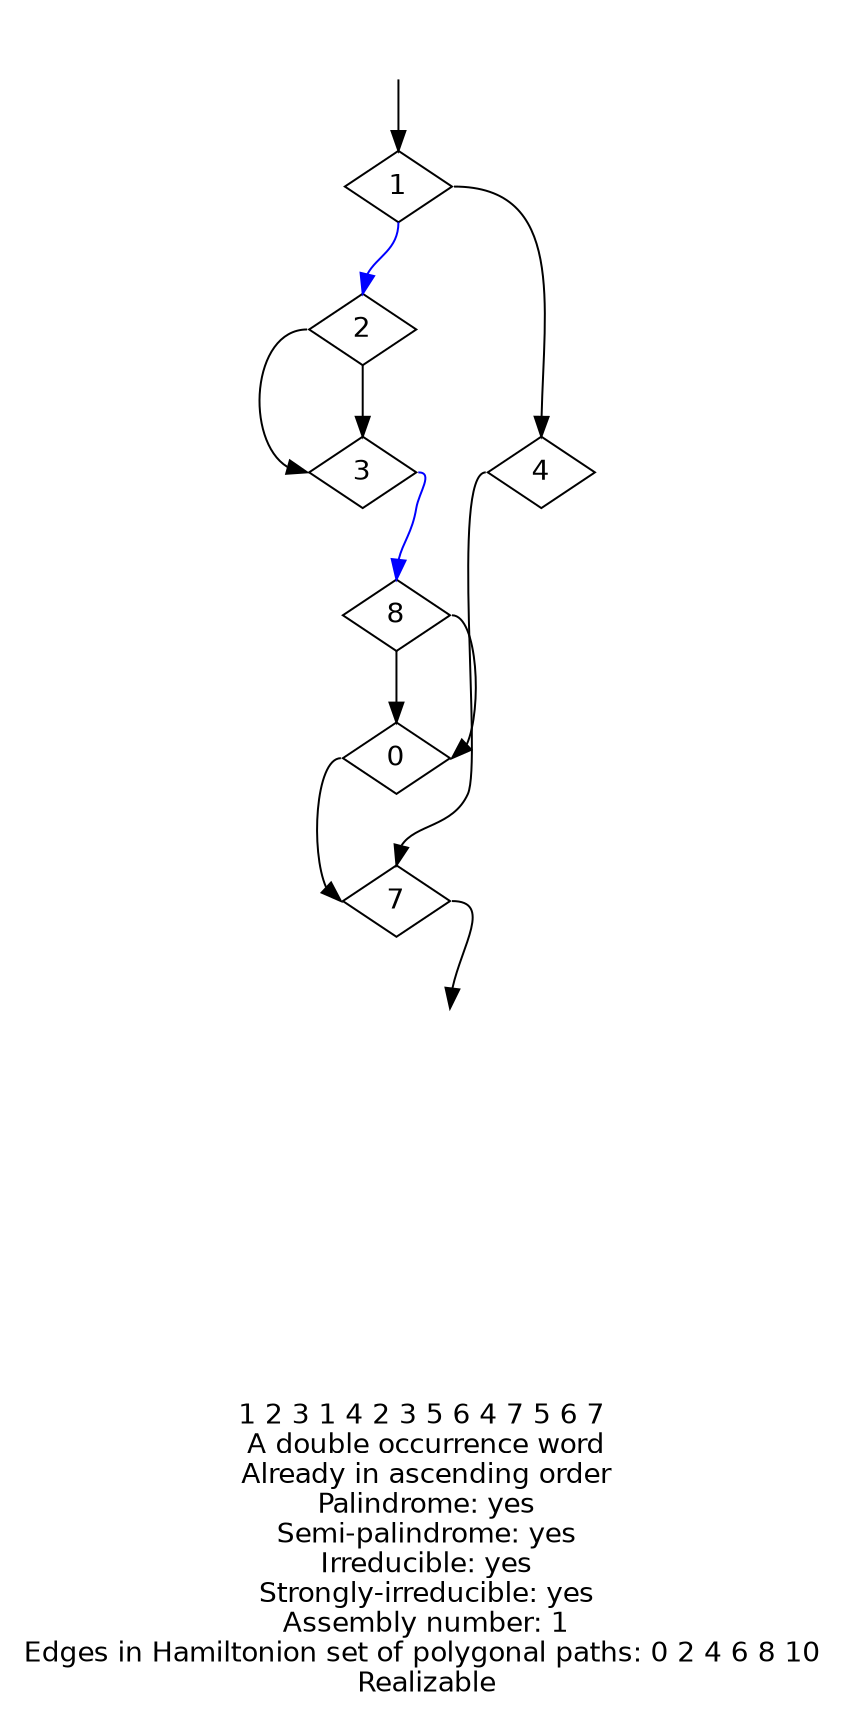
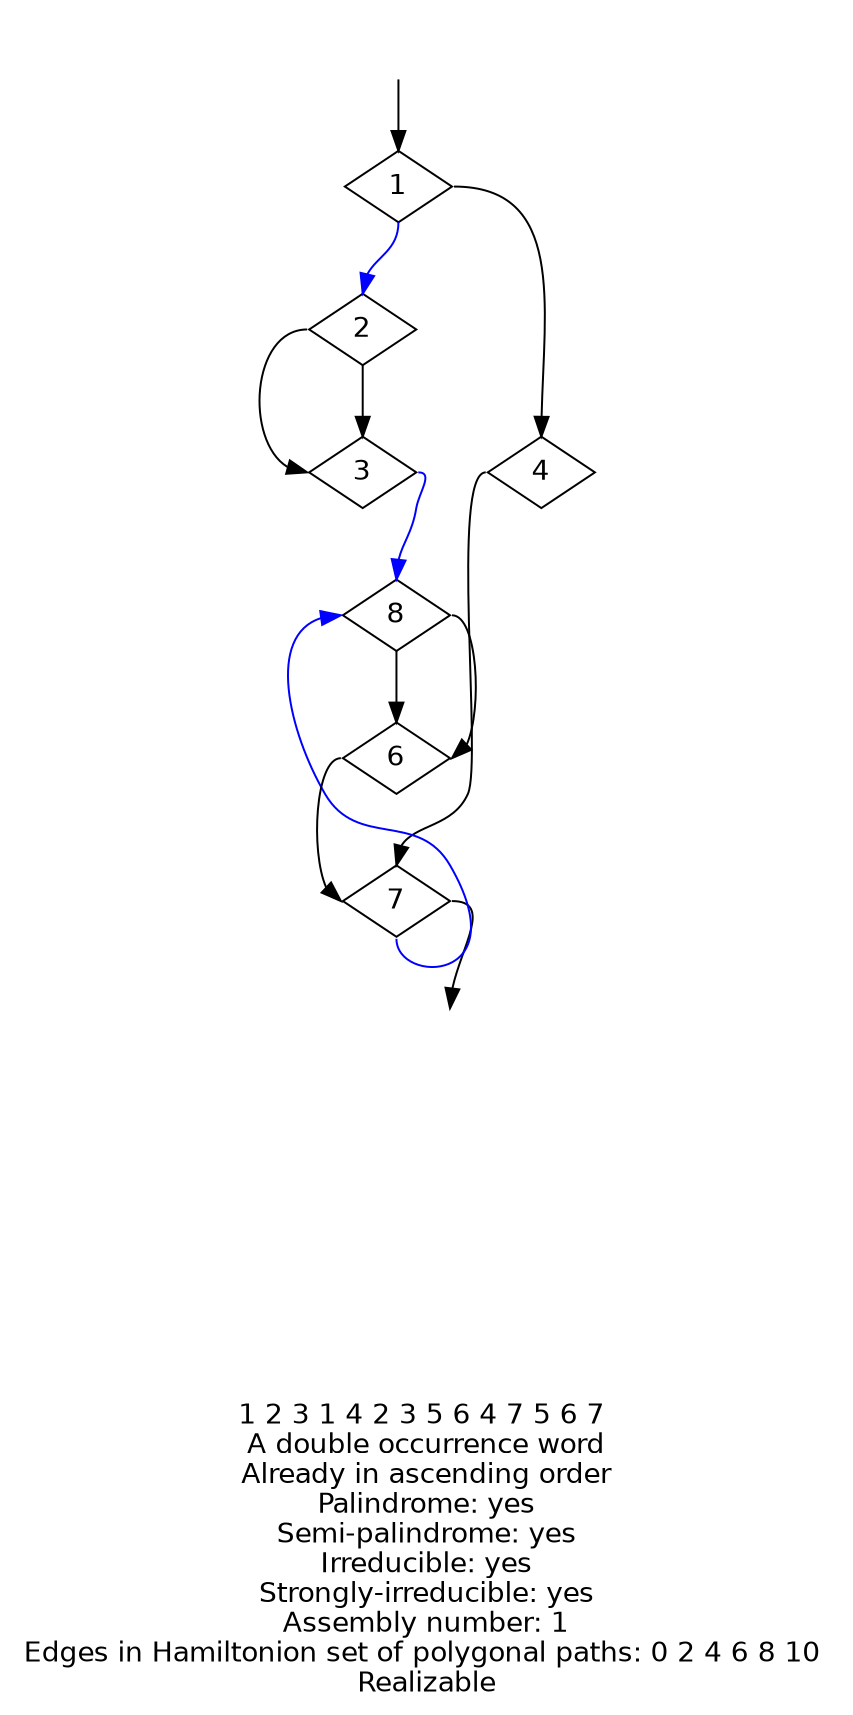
node "0": label "0" -> "6"
edge "7" -> "8": added
